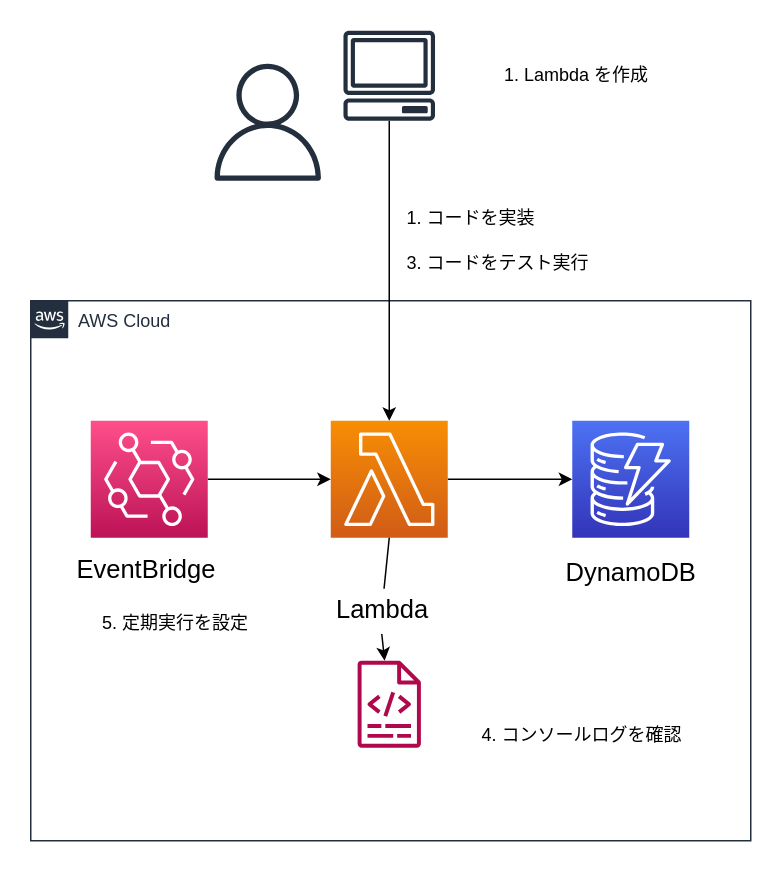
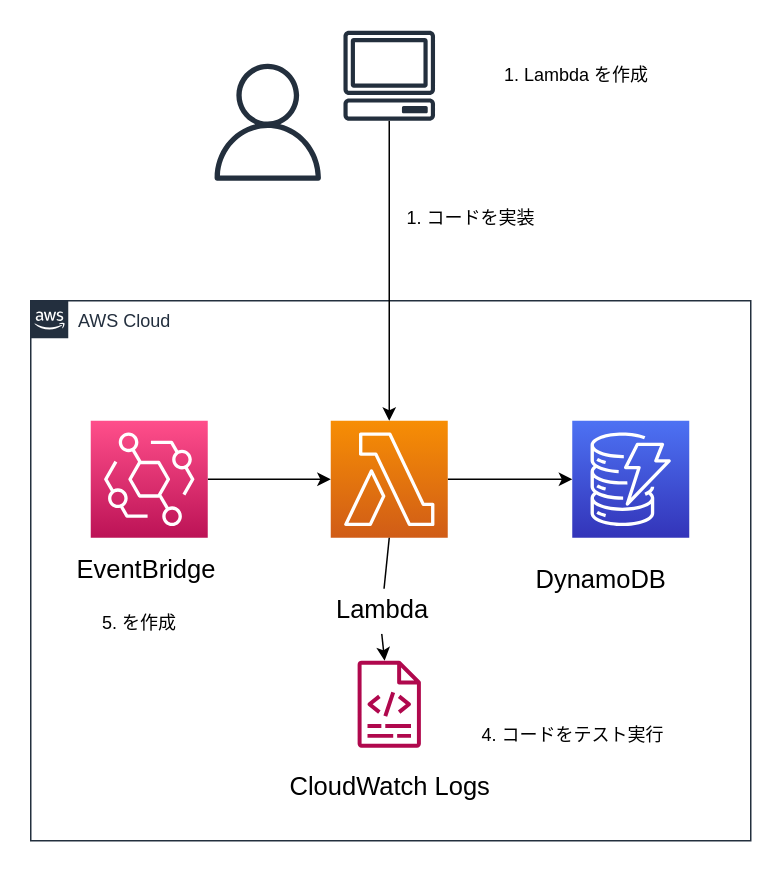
node "3. コードをテスト実行": removed
node "DynamoDB": moved (631, 574) -> (601, 581)
node "5. 定期実行を設定": label "5. 定期実行を設定" -> "5. を作成"
node "4. コンソールログを確認": label "4. コンソールログを確認" -> "4. コードをテスト実行"
node "CloudWatch Logs": added
